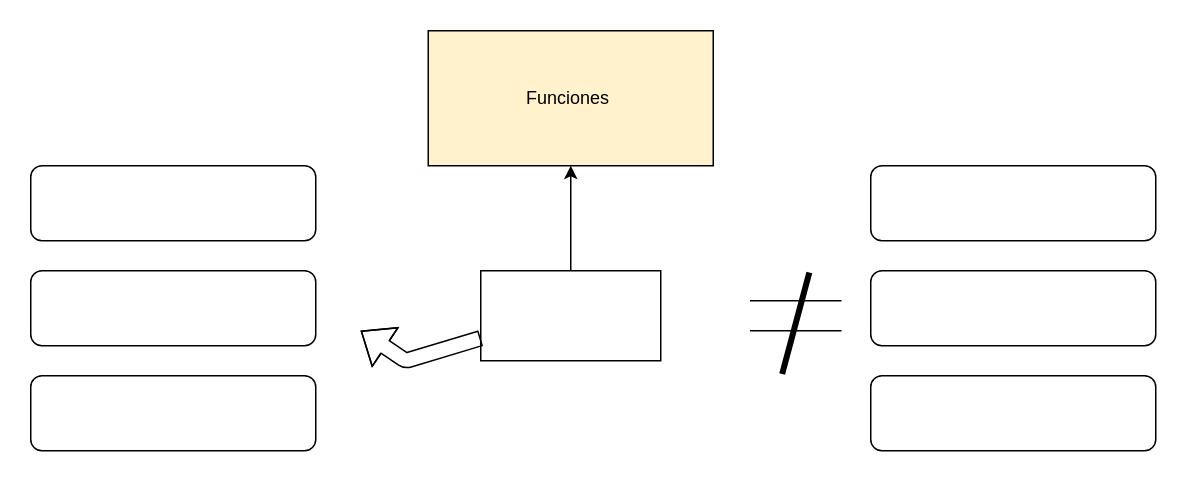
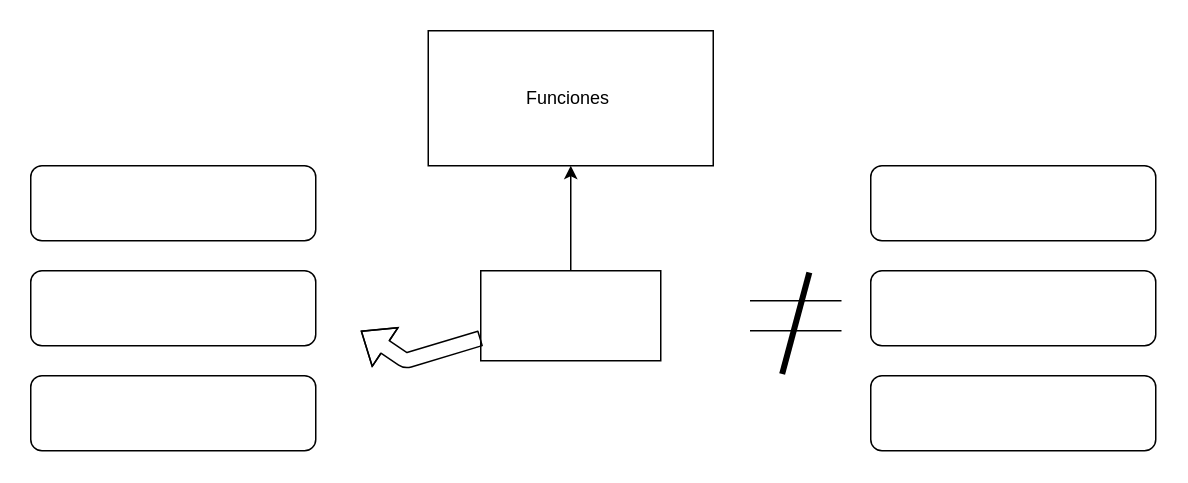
node "Funciones": fillcolor #fff2cc -> #ffffff
